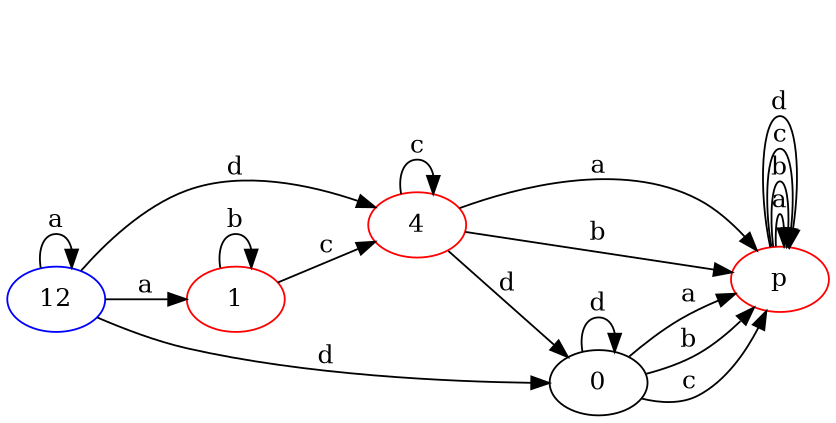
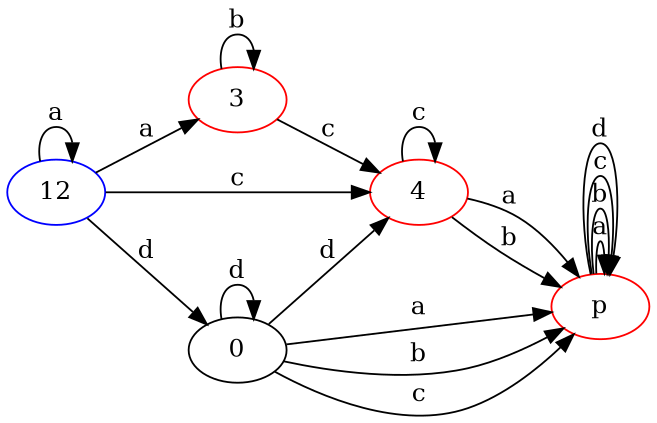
edge "12" -> "4": label "d" -> "c"
edge "4" -> "0": reversed
node "1": label "1" -> "3"
